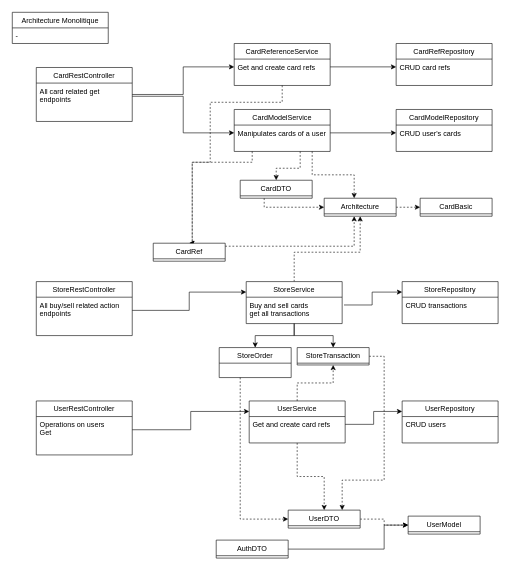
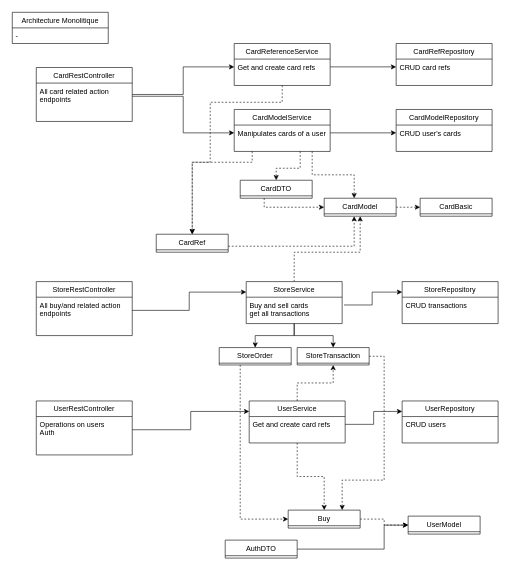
node "All card related get endpoints": label "All card related get endpoints" -> "All card related action endpoints"
node "Architecture": label "Architecture" -> "CardModel"
node "CardRef": moved (189, 252) -> (192, 243)
node "All buy/sell related action endpoints": label "All buy/sell related action endpoints" -> "All buy/and related action endpoints"
node "StoreOrder": size 72x30 -> 72x17
node "Operations on users Get": label "Operations on users Get" -> "Operations on users Auth"
node "UserDTO": label "UserDTO" -> "Buy"
node "AuthDTO": moved (252, 549) -> (261, 549)
